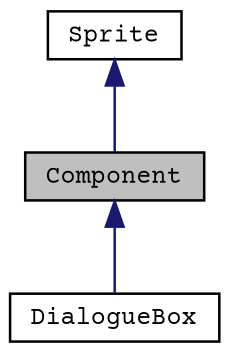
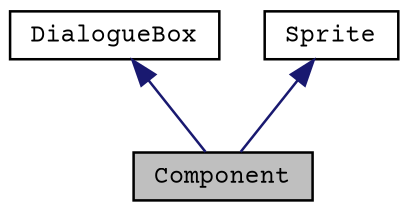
edge "DialogueBox" -> "Component": reversed
